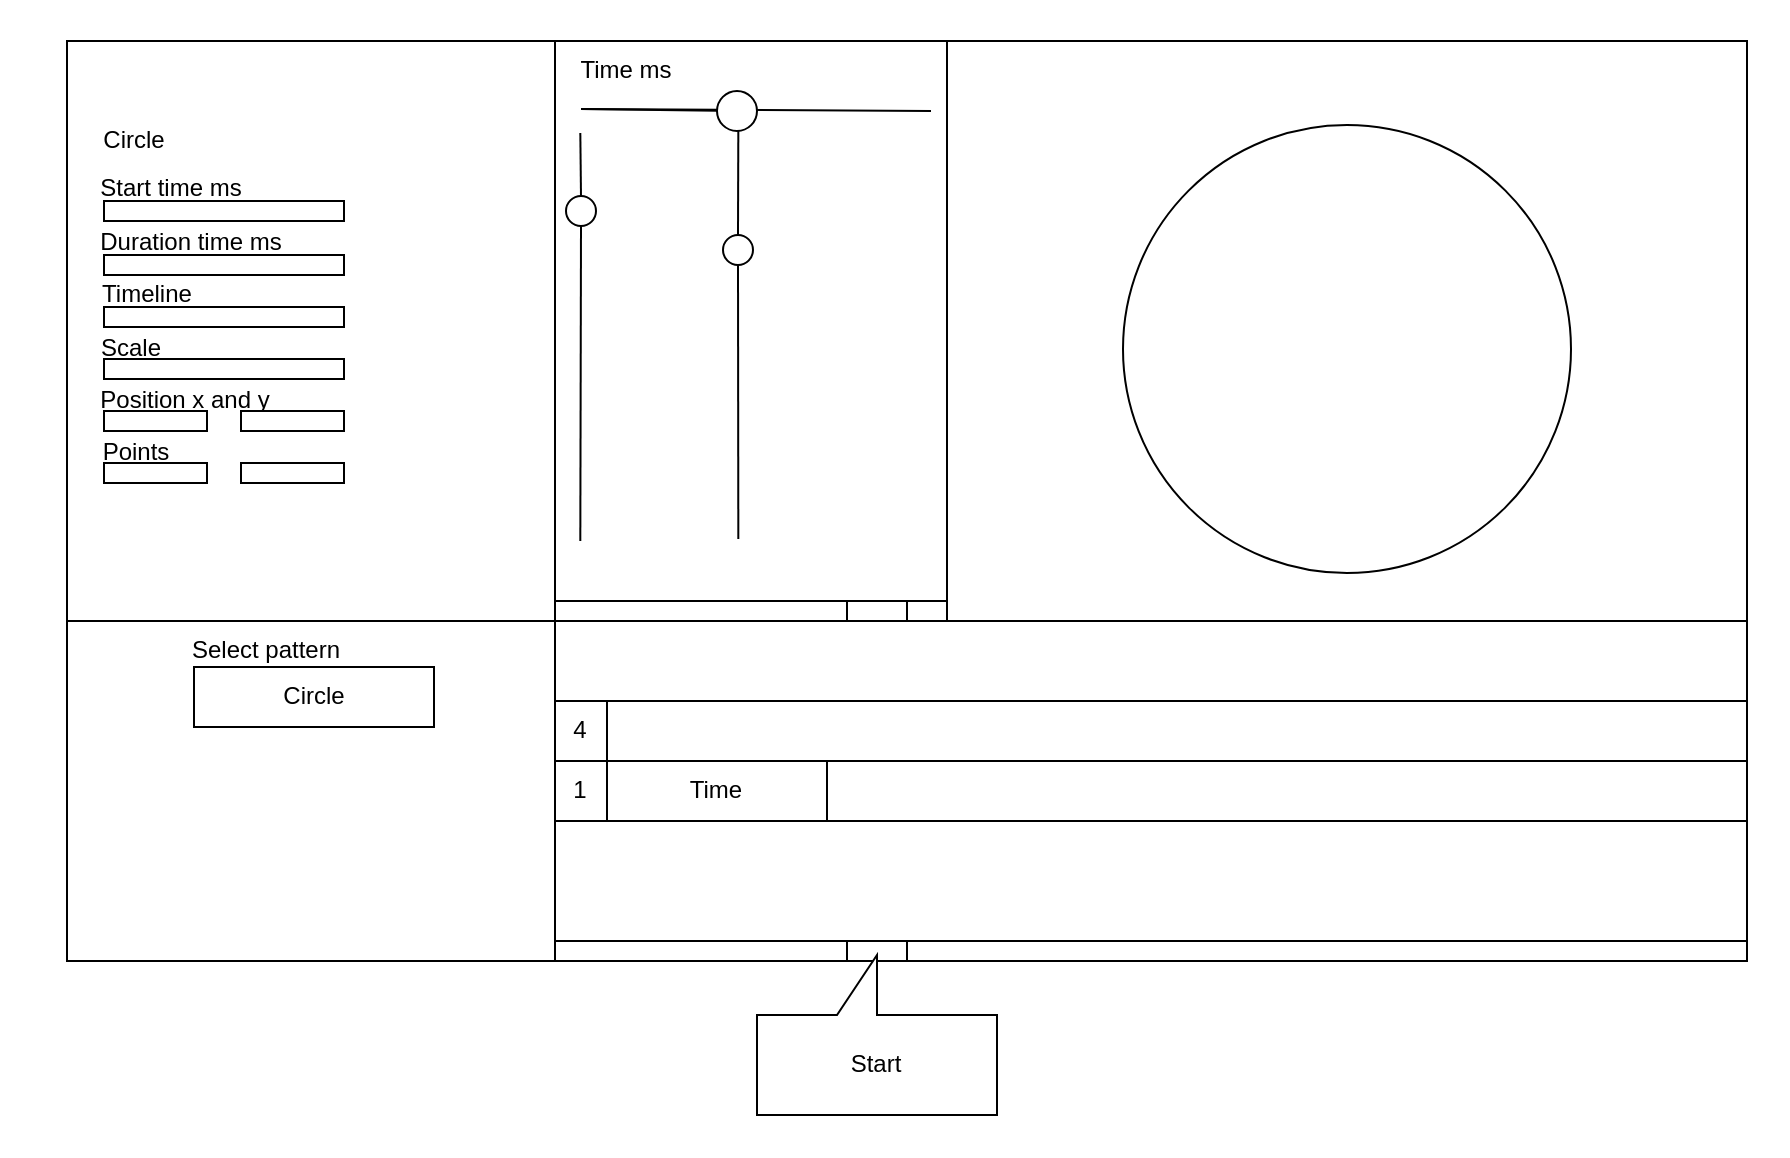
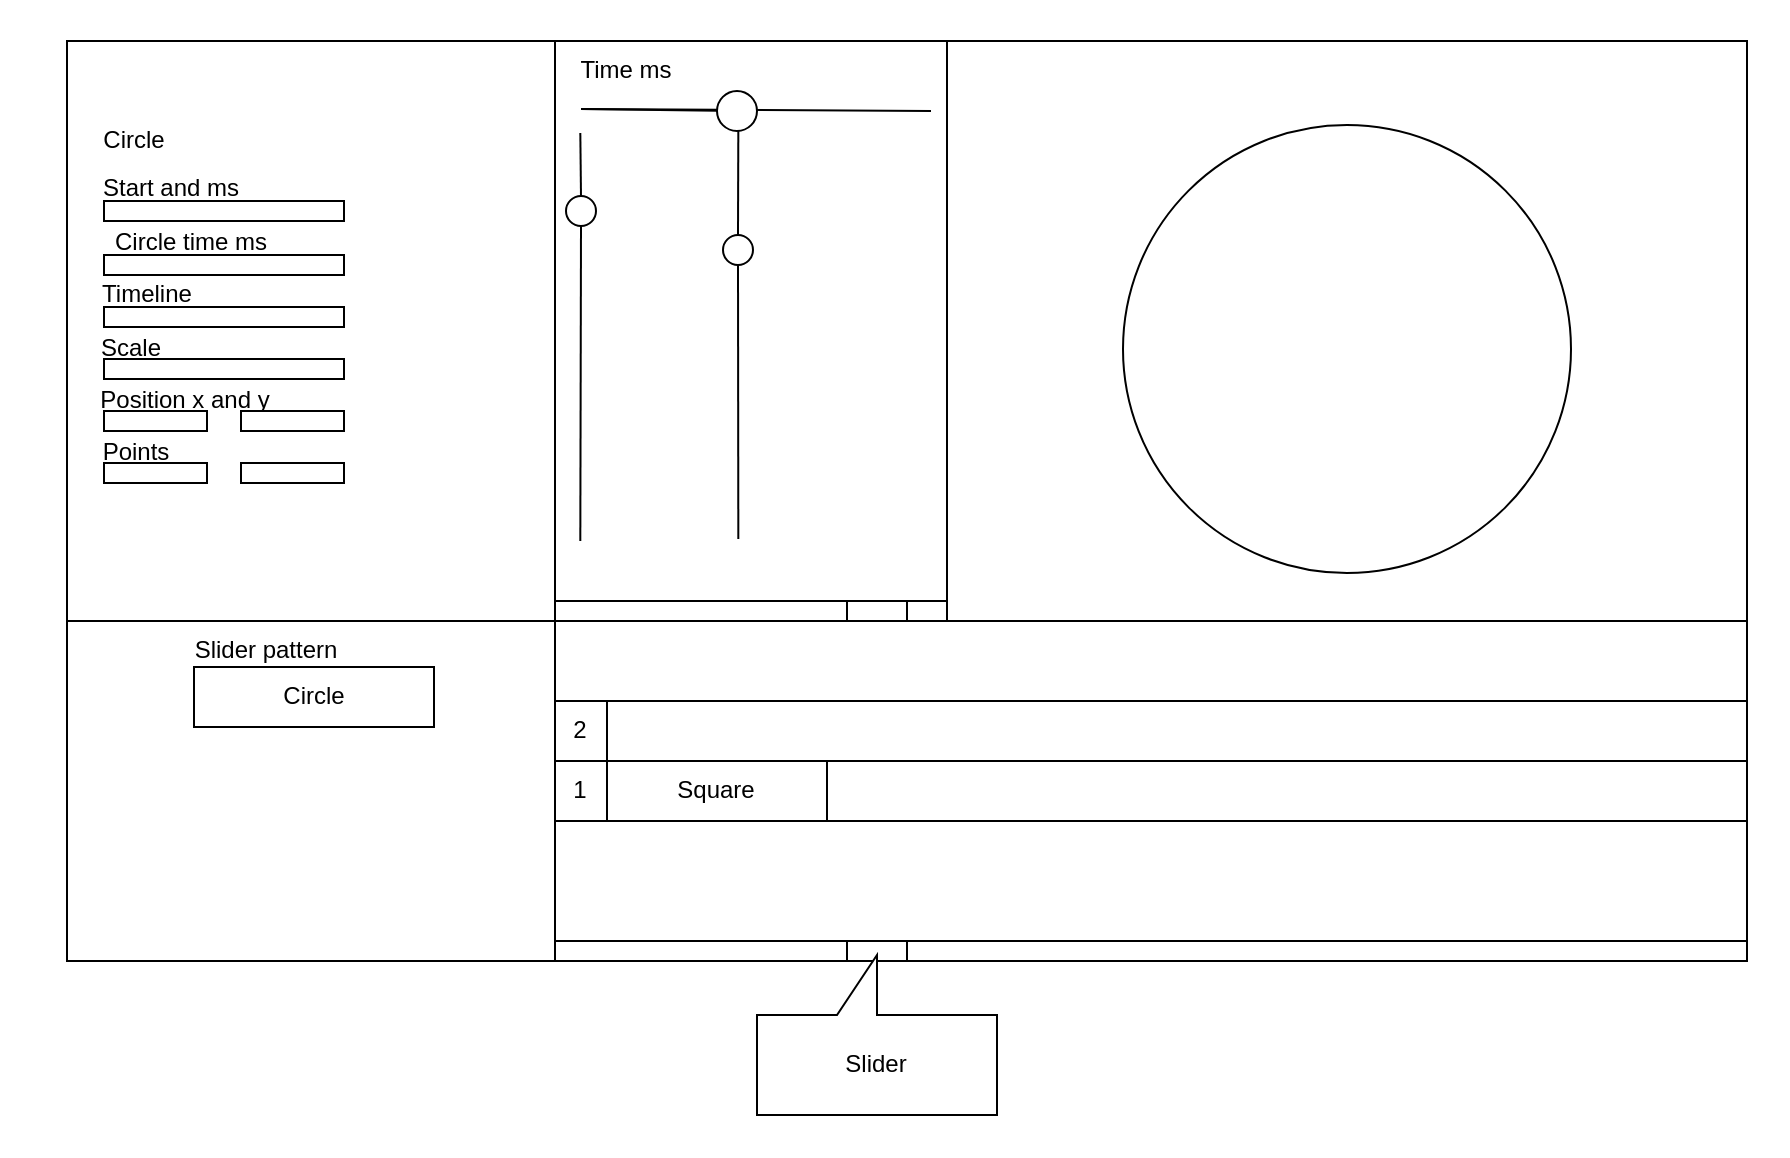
node "Start time ms": label "Start time ms" -> "Start and ms"
node "Duration time ms": label "Duration time ms" -> "Circle time ms"
node "Select pattern": label "Select pattern" -> "Slider pattern"
node "4": label "4" -> "2"
node "Time": label "Time" -> "Square"
node "Start": label "Start" -> "Slider"
